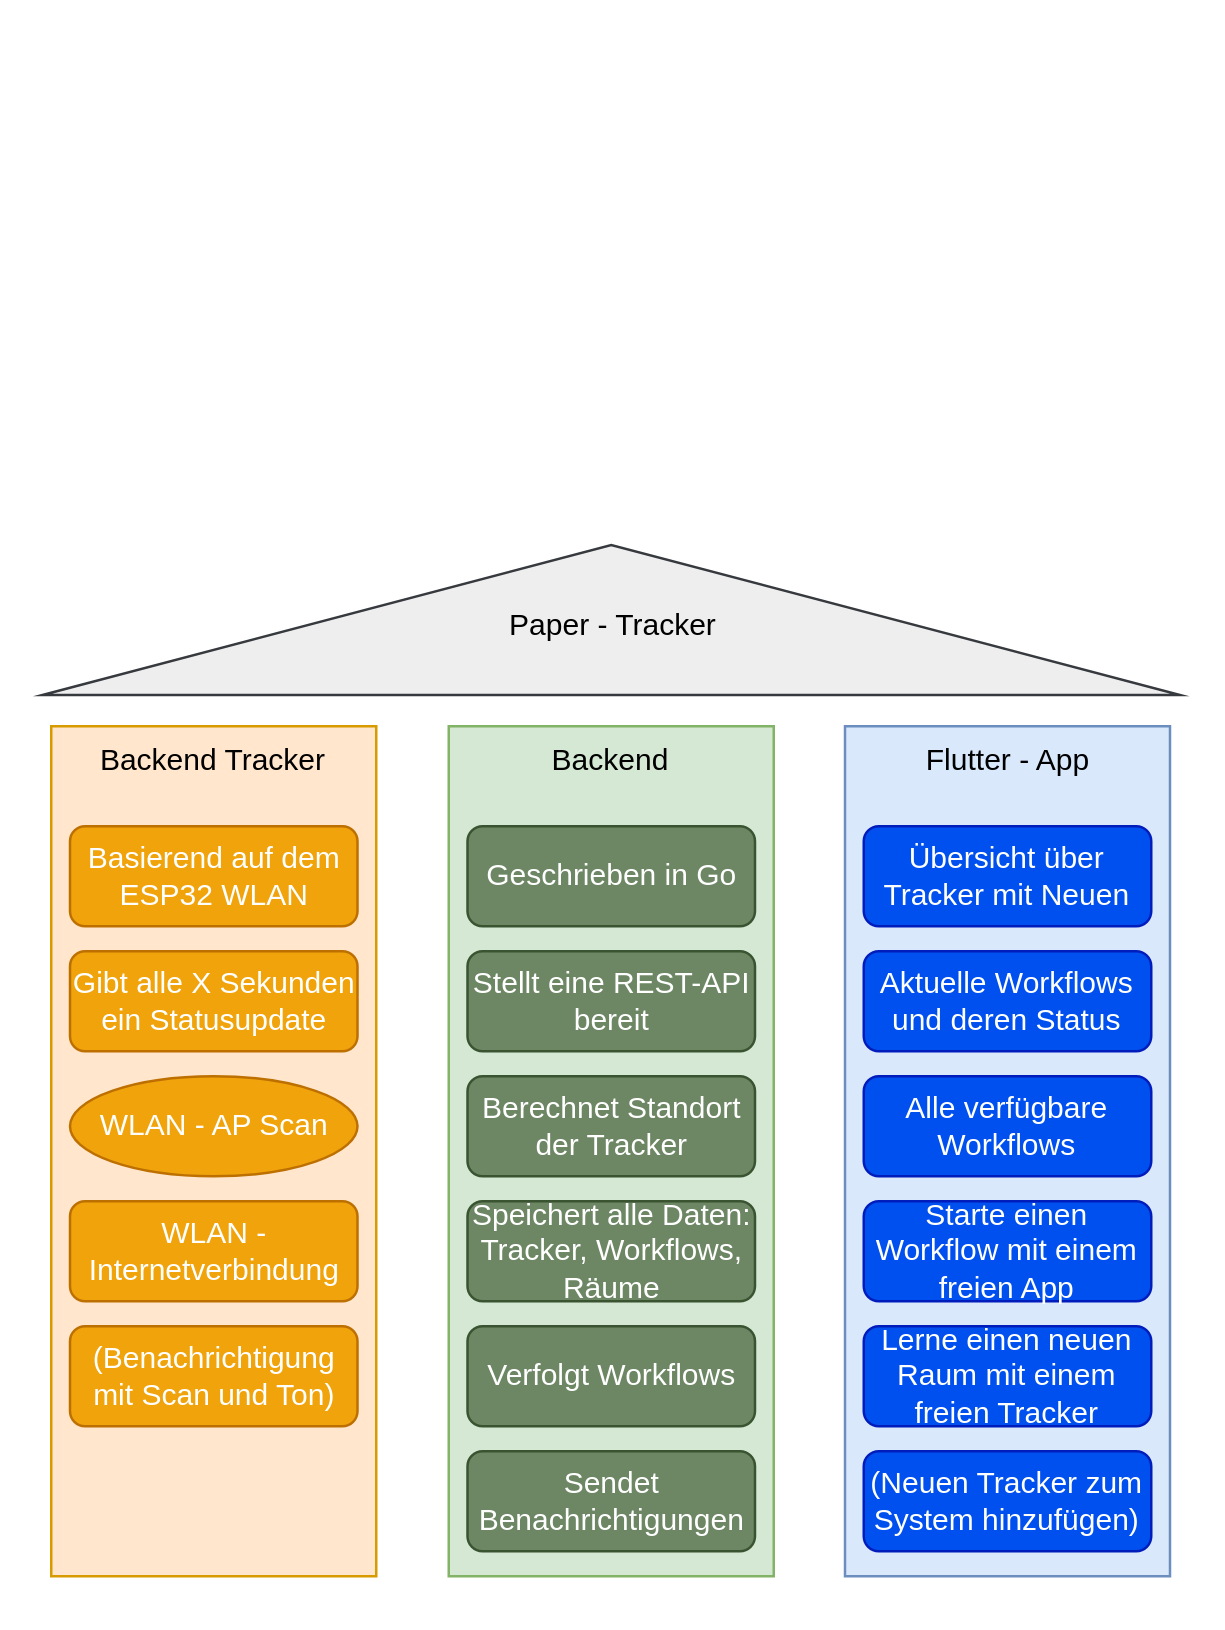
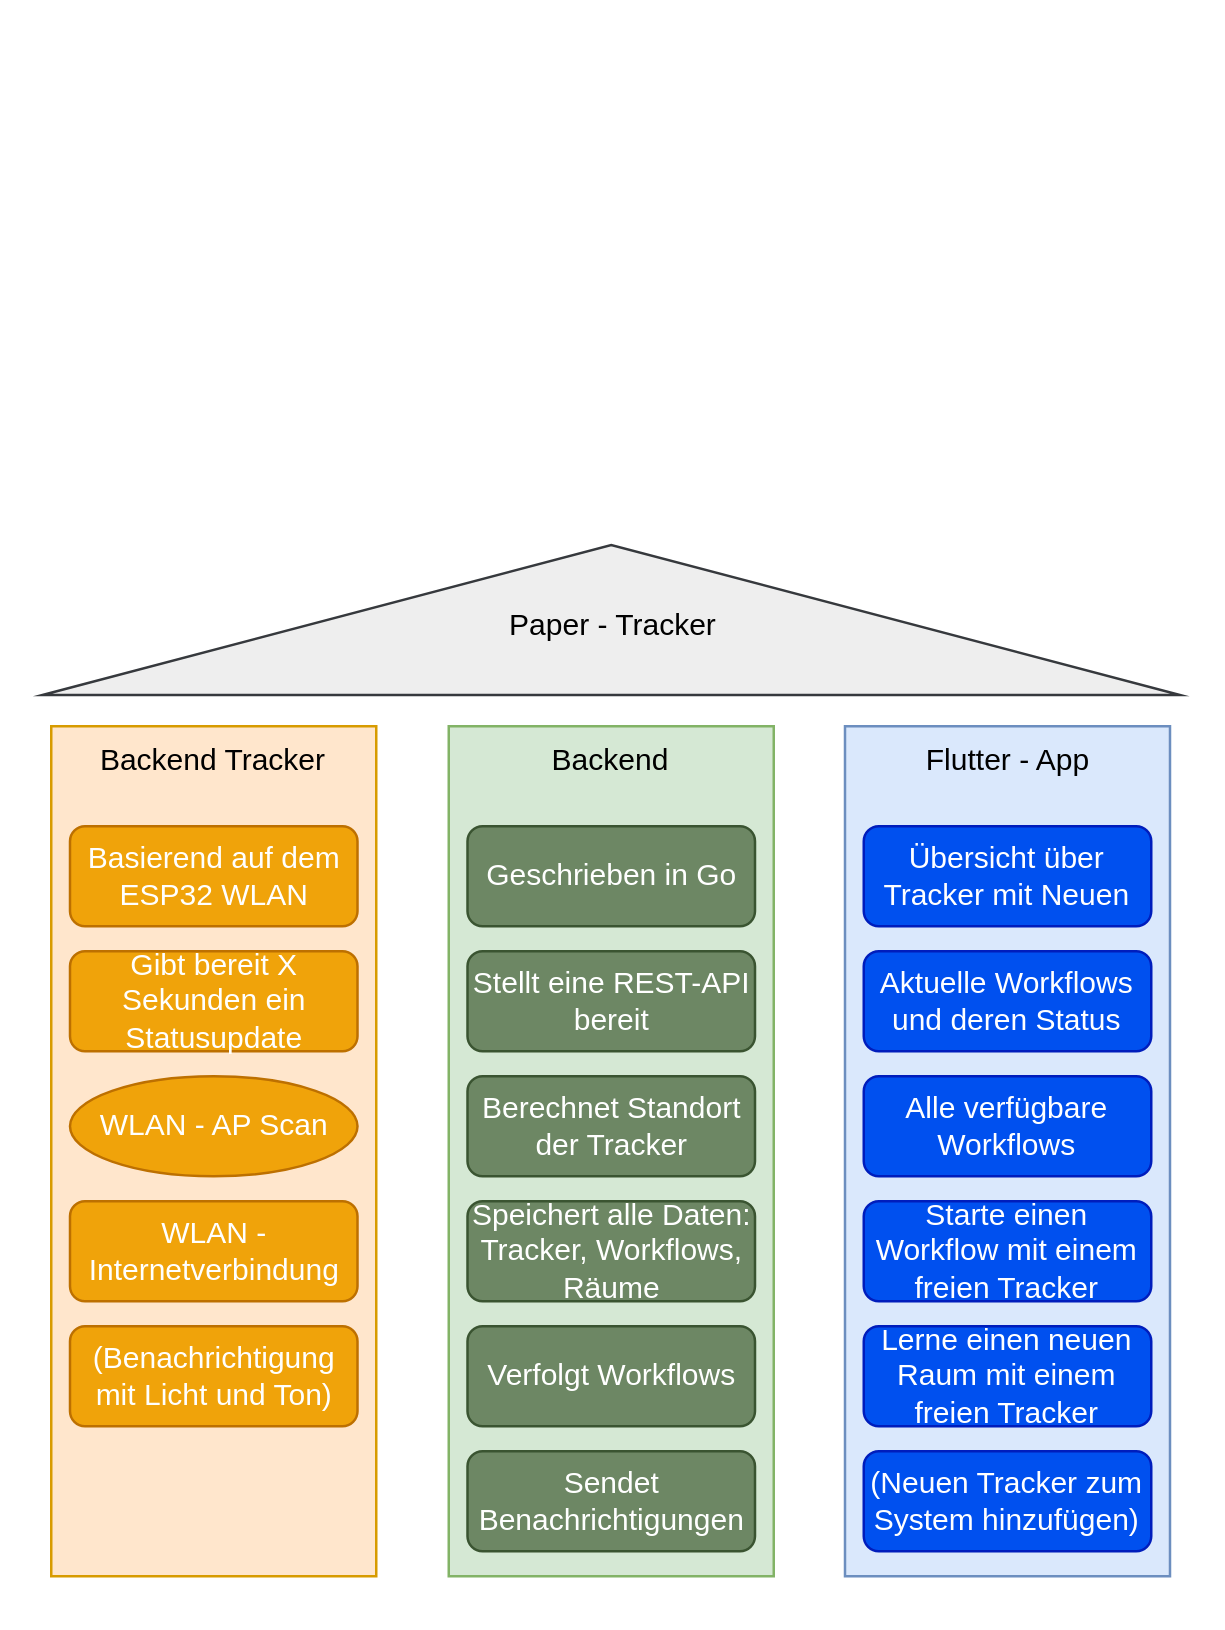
node "Gibt alle X Sekunden ein Statusupdate": label "Gibt alle X Sekunden ein Statusupdate" -> "Gibt bereit X Sekunden ein Statusupdate"
node "Starte einen Workflow mit einem freien App": label "Starte einen Workflow mit einem freien App" -> "Starte einen Workflow mit einem freien Tracker"
node "(Benachrichtigung mit Scan und Ton)": label "(Benachrichtigung mit Scan und Ton)" -> "(Benachrichtigung mit Licht und Ton)"
